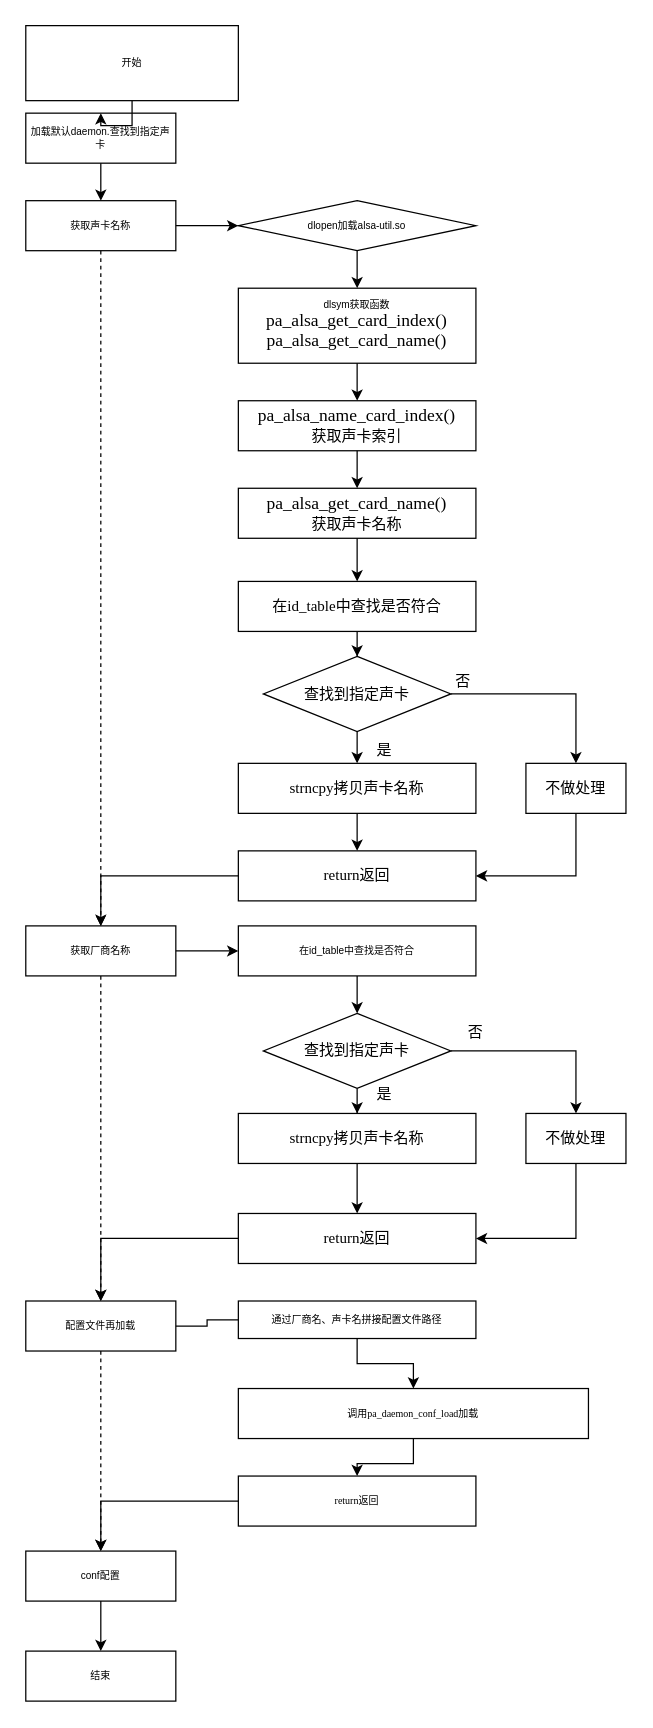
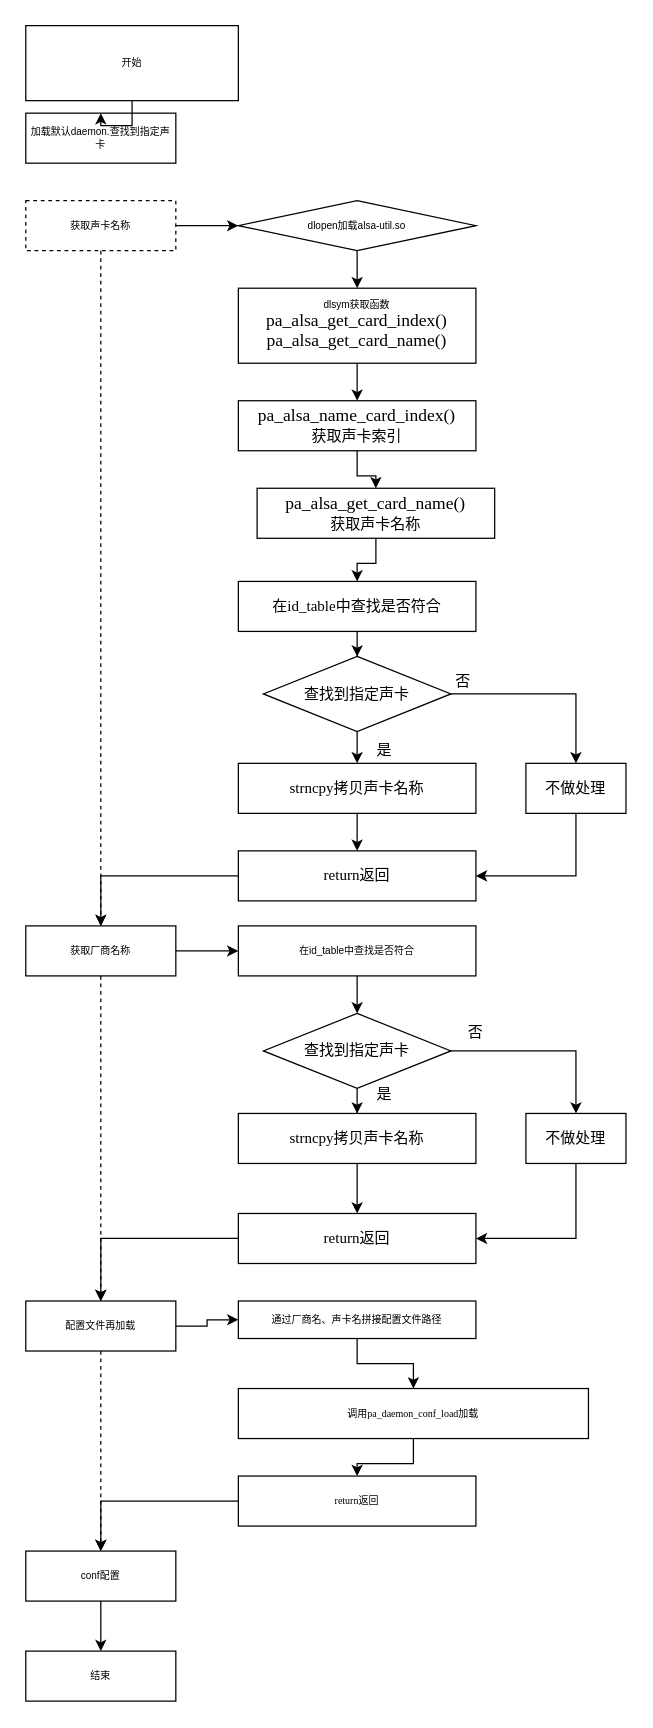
edge "加载默认daemon.查找到指定声卡" -> "获取声卡名称": removed
node "获取声卡名称": style solid -> dashed
node "pa_alsa_get_card_name() 获取声卡名称": moved (357, 513) -> (376, 513)
edge "通过厂商名、声卡名拼接配置文件路径" -- "配置文件再加载": arrowhead none -> classic
